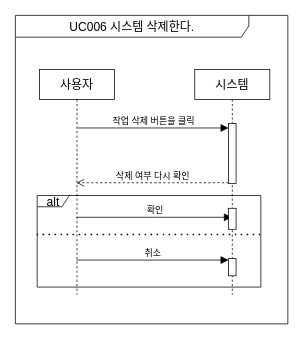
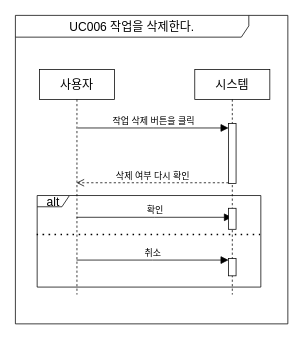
node "UC006 시스템 삭제한다.": label "UC006 시스템 삭제한다." -> "UC006 작업을 삭제한다."
